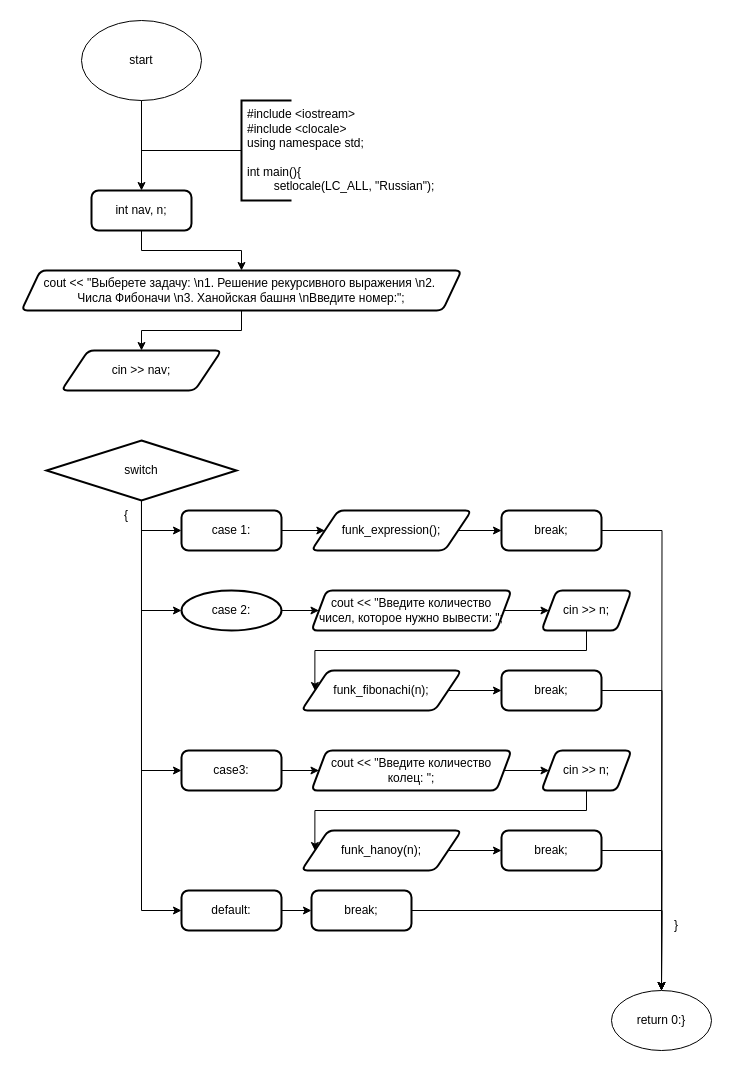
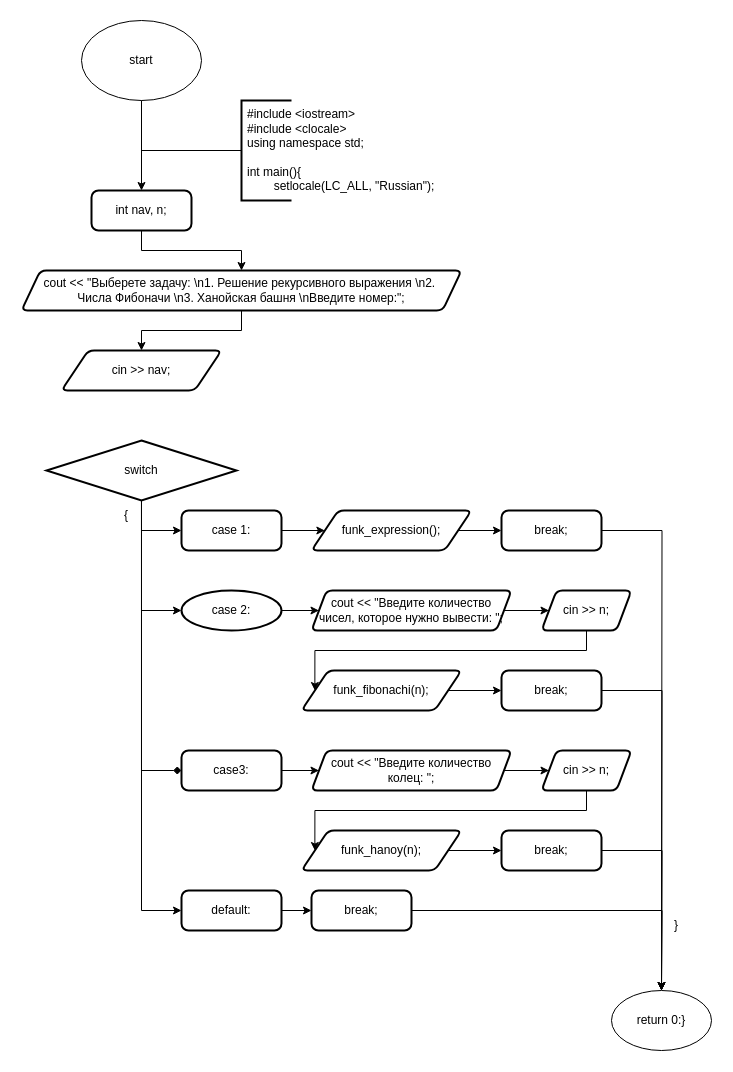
edge "switch" -> "case3:": arrowhead classic -> diamond
